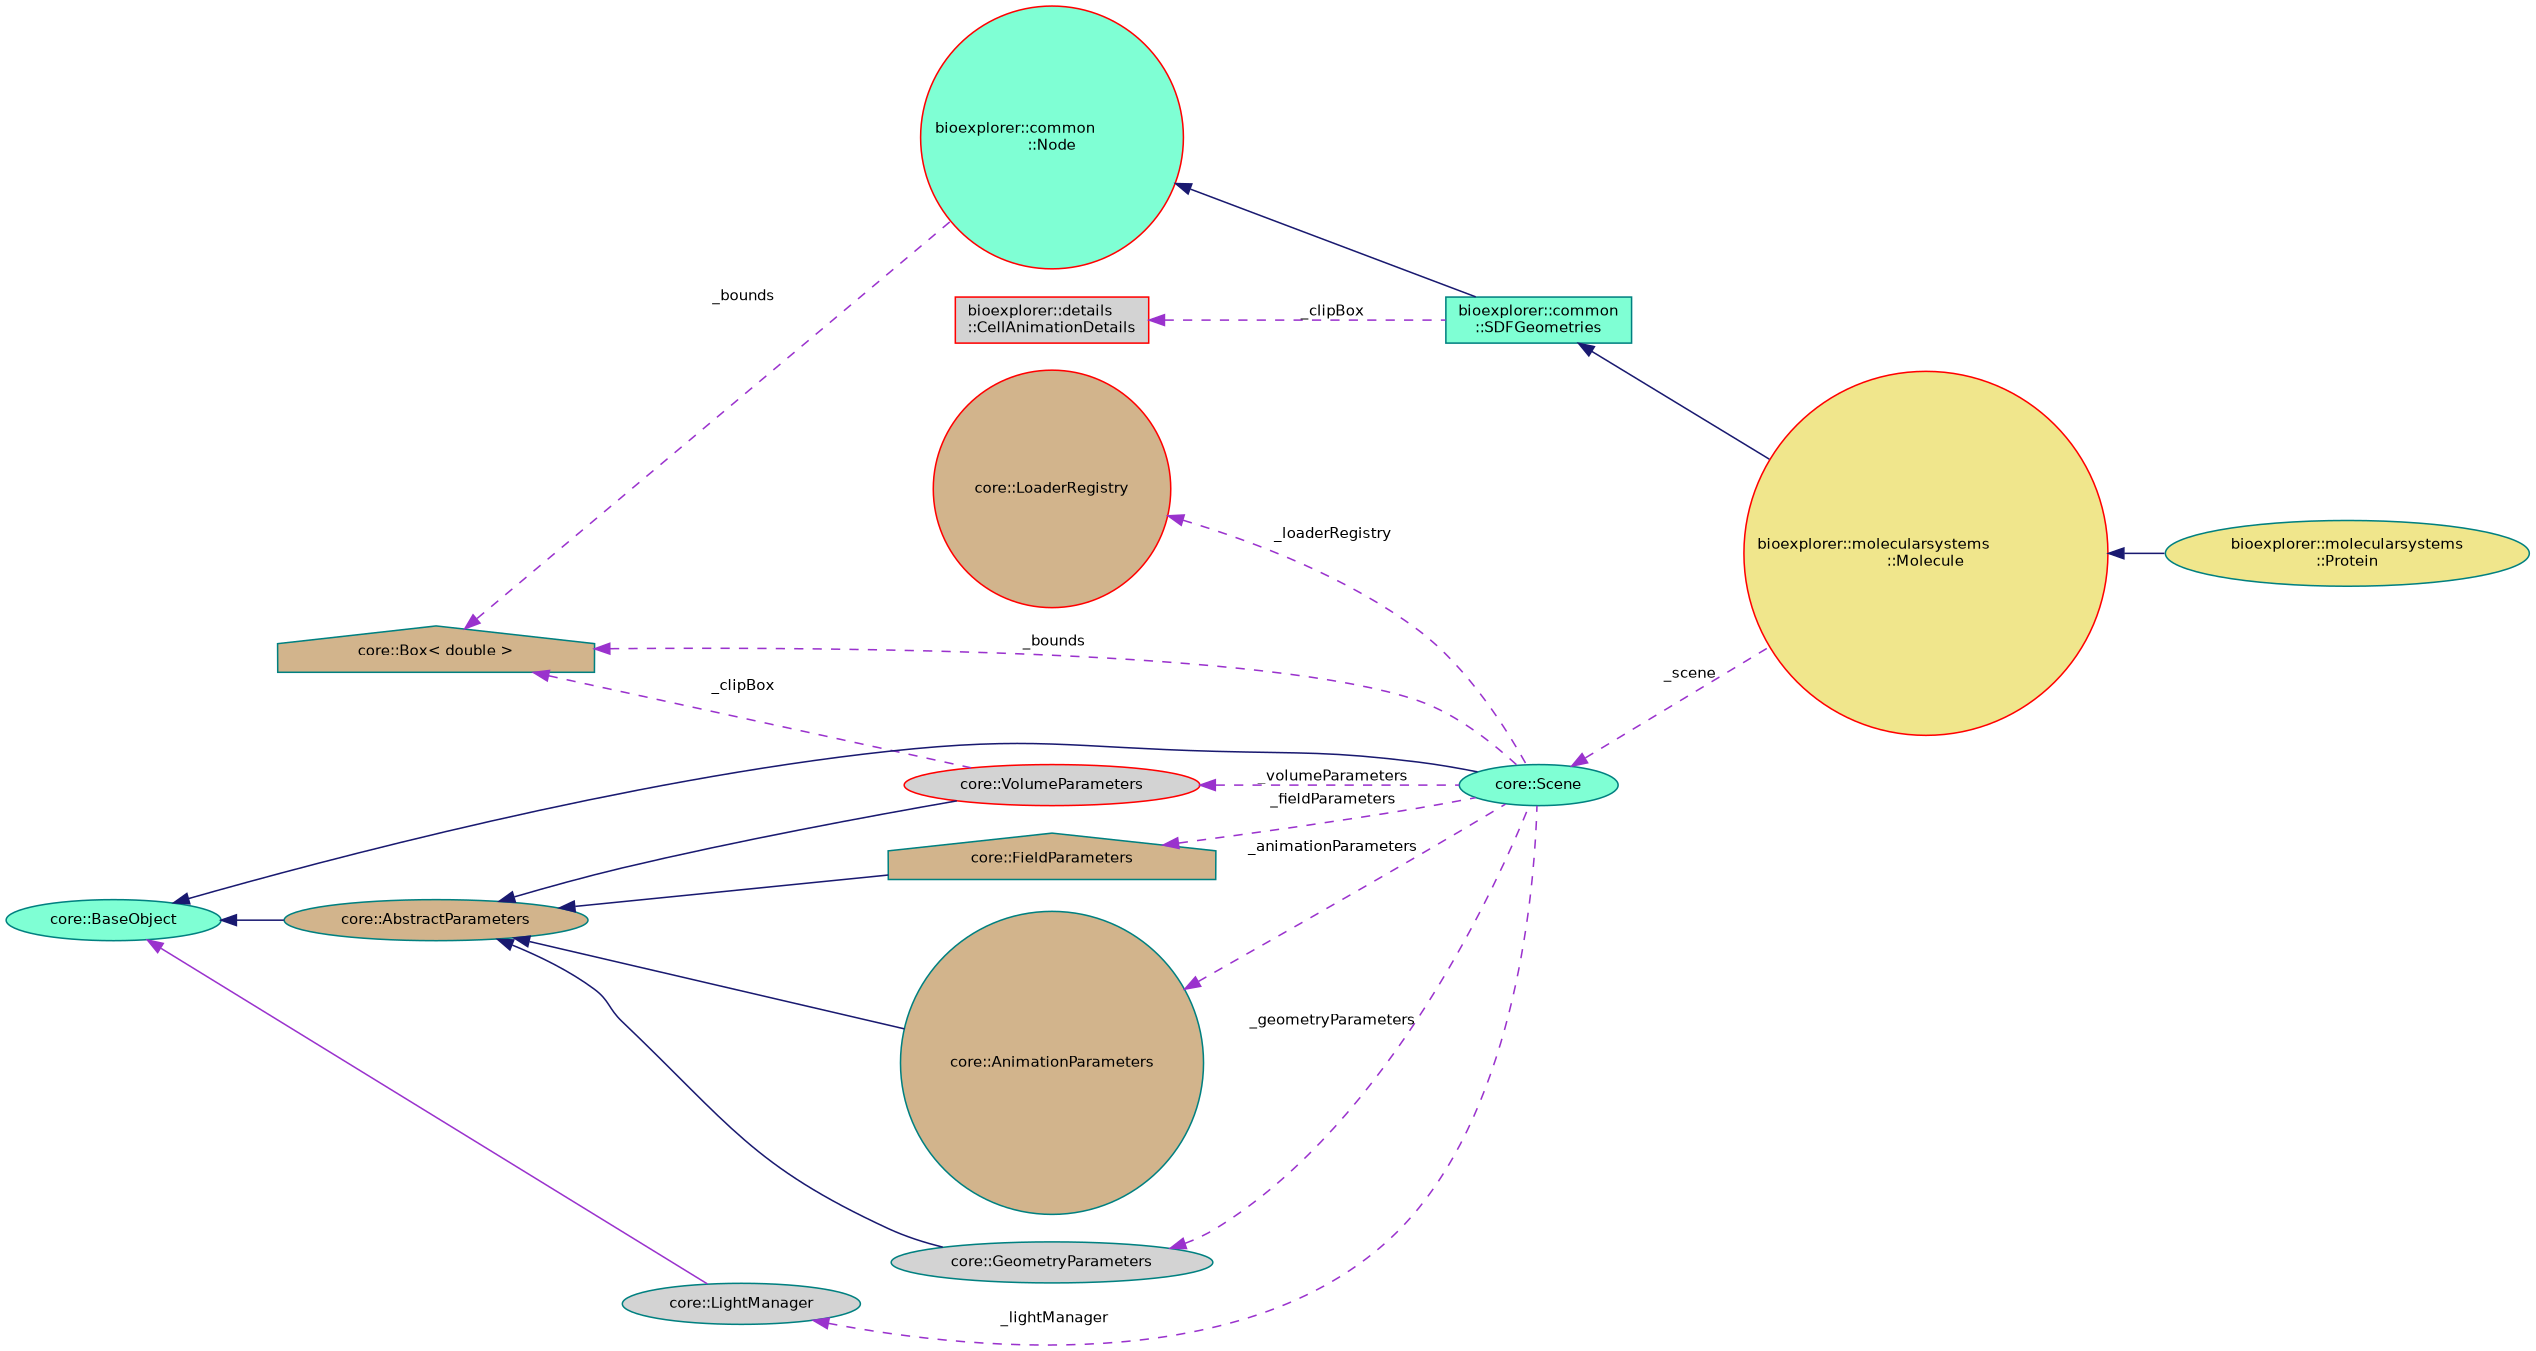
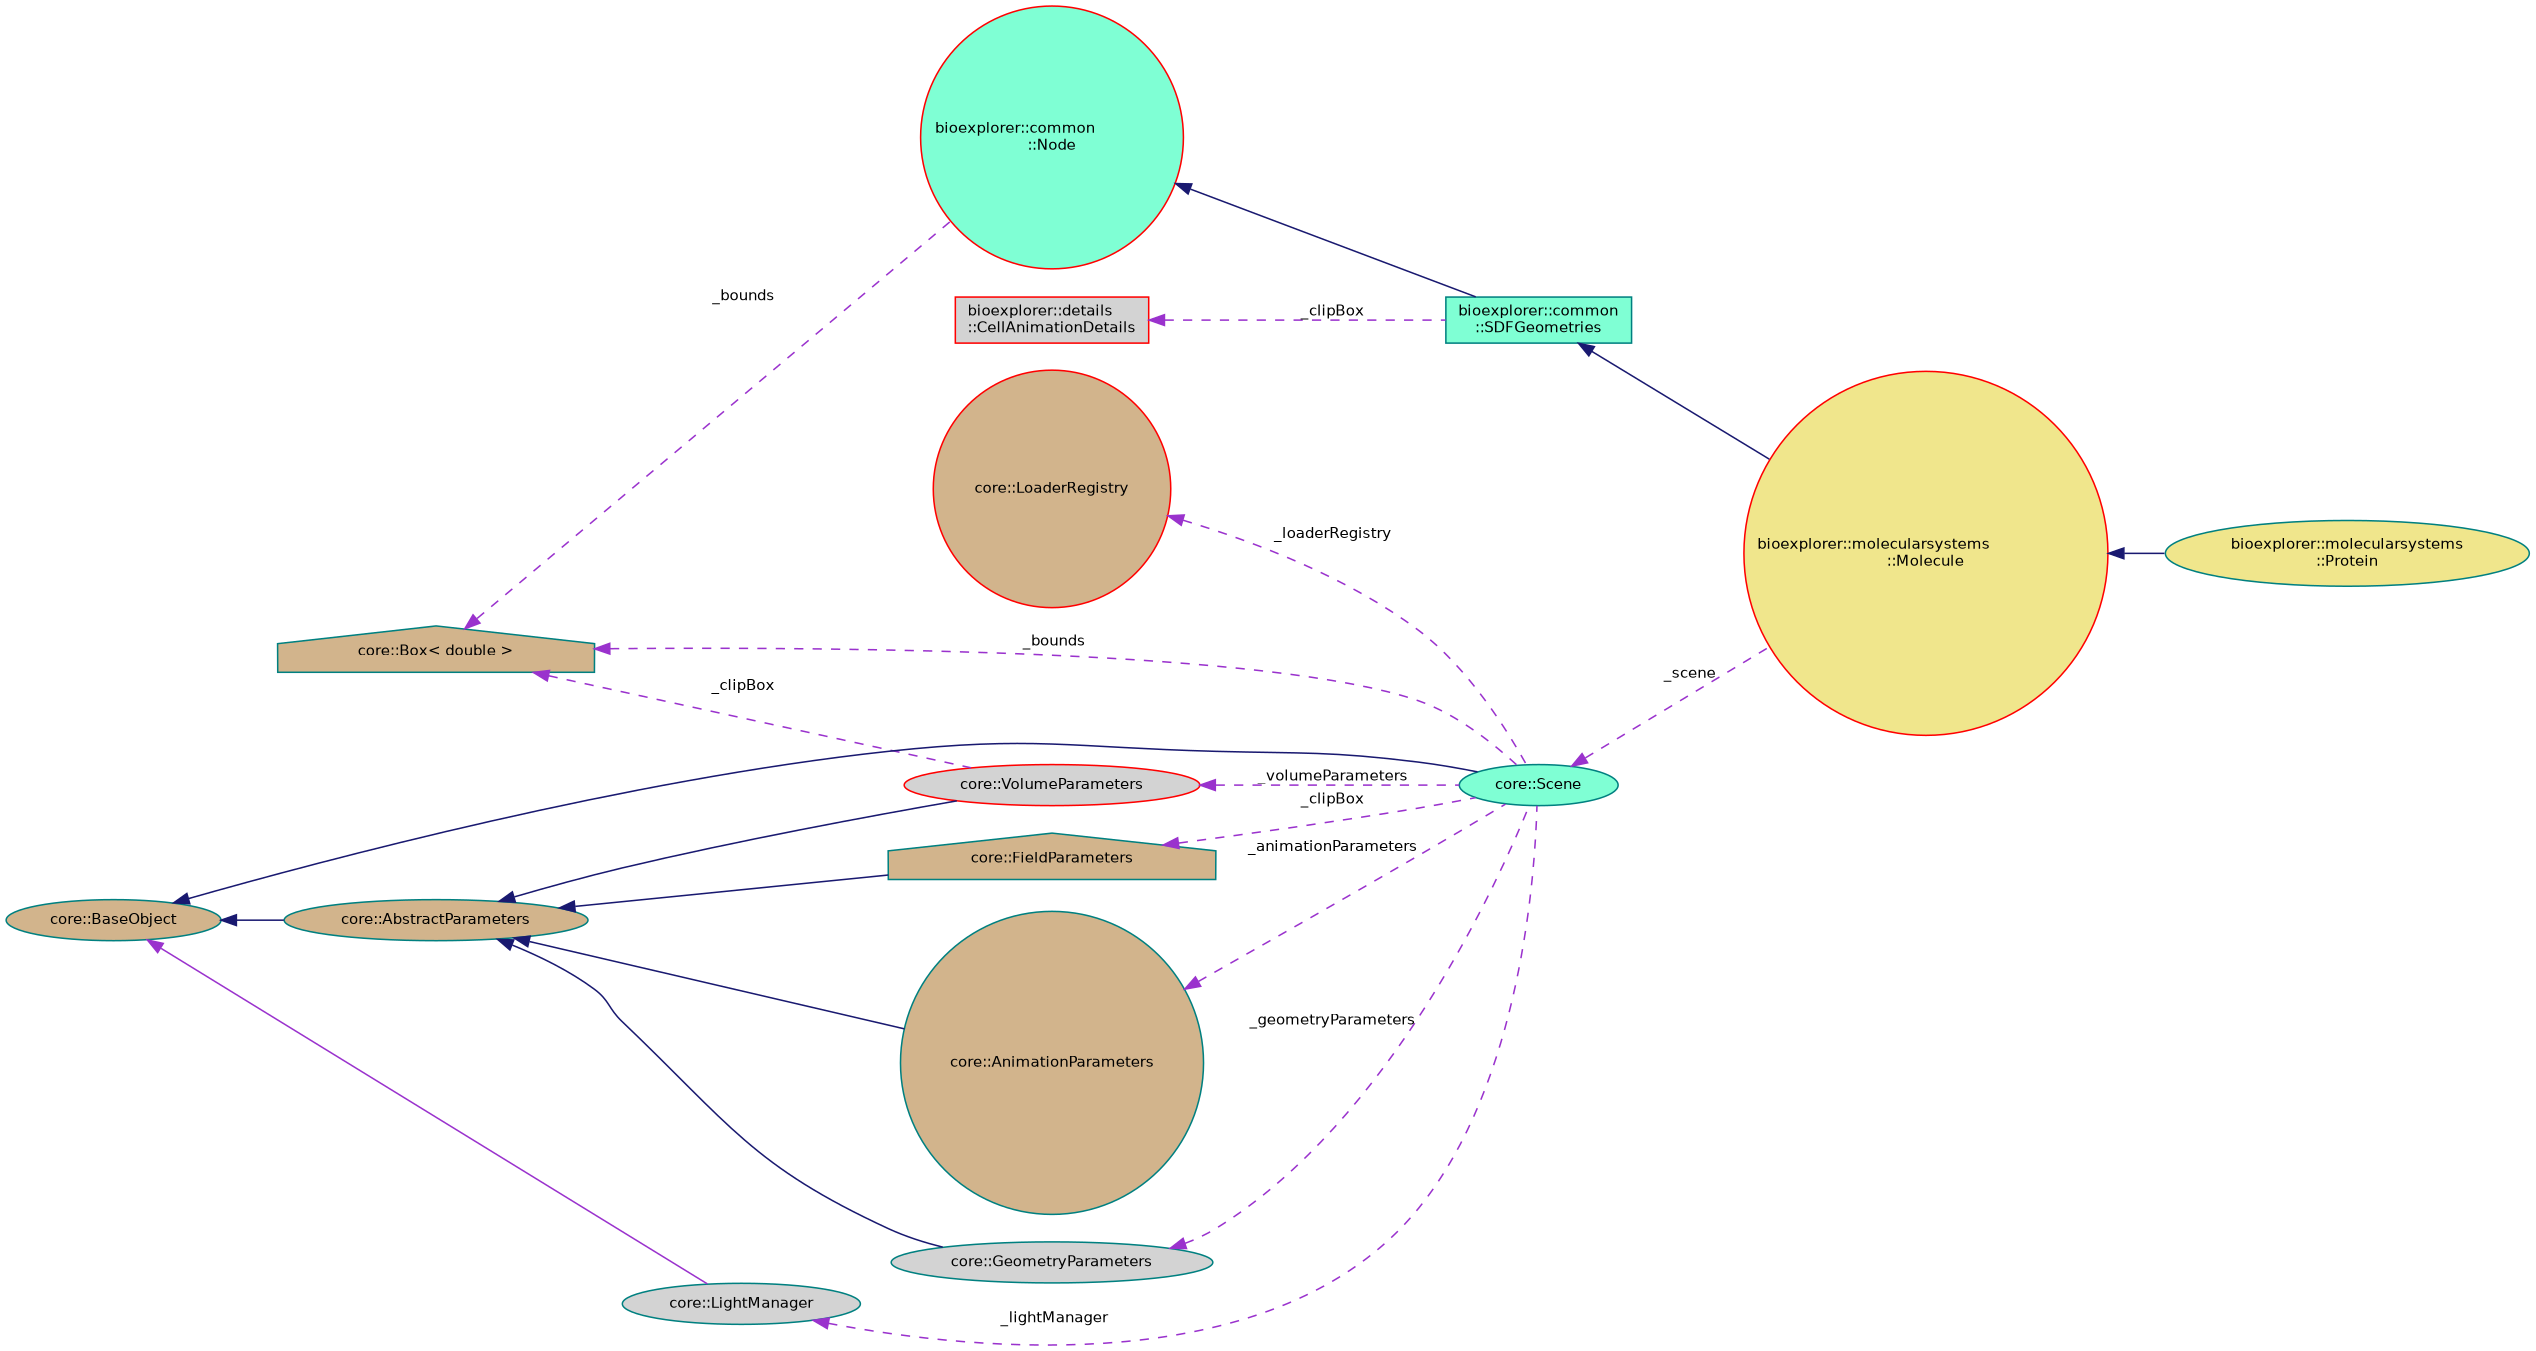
edge "core::Scene" -> "core::FieldParameters": label " _fieldParameters" -> " _clipBox"
node "core::BaseObject": fillcolor aquamarine -> tan
